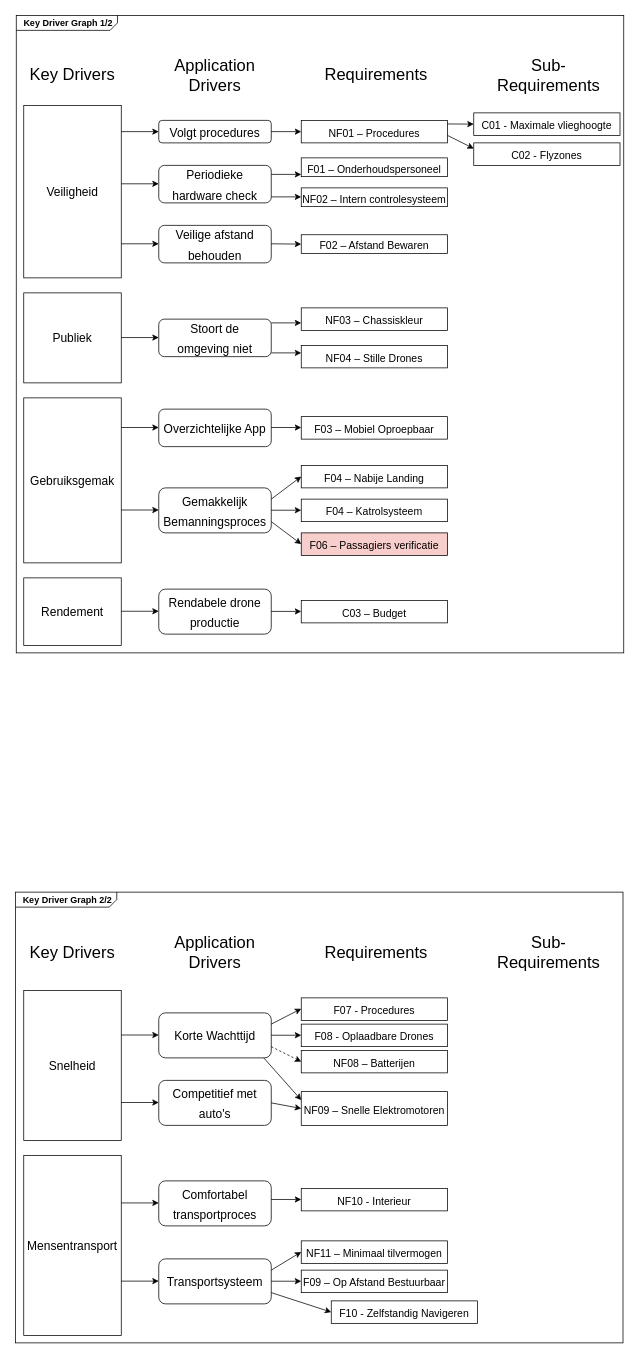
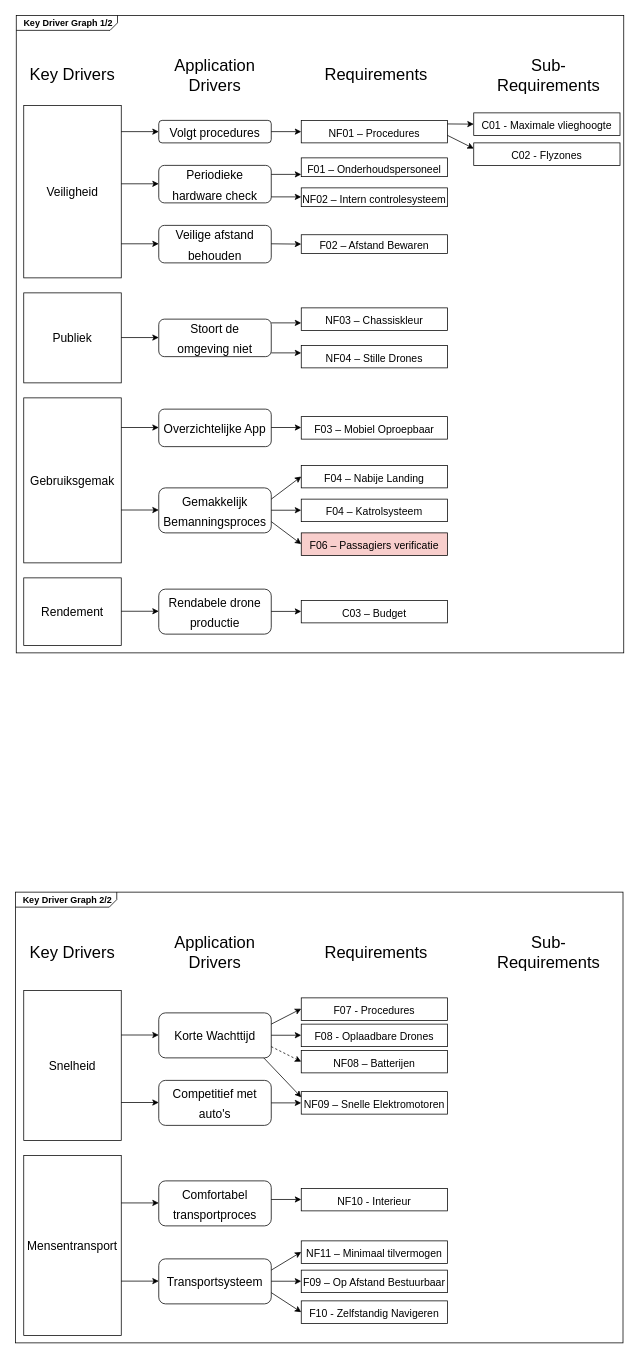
node "NF09 – Snelle Elektromotoren": size 146x34 -> 146x23
node "F10 - Zelfstandig Navigeren": moved (404, 1312) -> (374, 1312)
